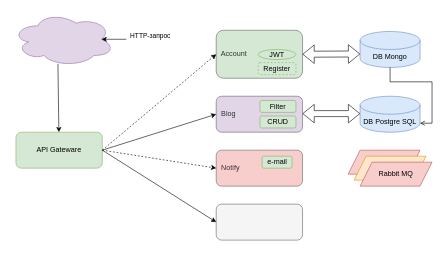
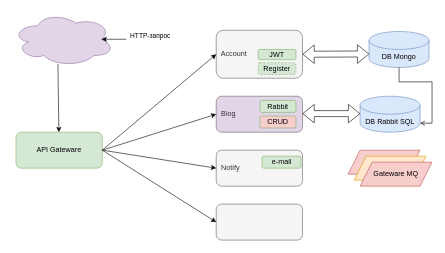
node "DB Mongo": moved (390, 50) -> (399, 50)
node "Account": fillcolor #d5e8d4 -> #f5f5f5
node "JWT": shape ellipse -> rounded rectangle
edge "API Gateware" -> "Account": style dashed -> solid
node "Filter": label "Filter" -> "Rabbit"
node "CRUD": fillcolor #d5e8d4 -> #f8cecc
node "DB Postgre SQL": label "DB Postgre SQL" -> "DB Rabbit SQL"
edge "API Gateware" -> "Notify": style dashed -> solid
node "e-mail": size 30x12 -> 39x12
node "Notify": fillcolor #f8cecc -> #f5f5f5
node "Rabbit MQ": label "Rabbit MQ" -> "Gateware MQ"
